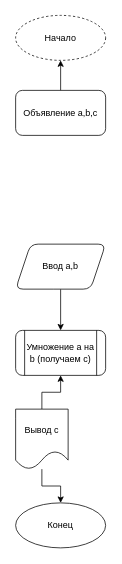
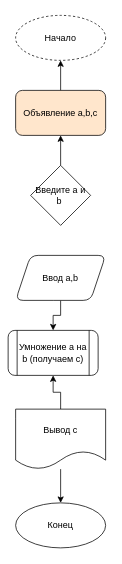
node "Объявление a,b,c": fillcolor #ffffff -> #ffe6cc
edge "Введите a и b" -> "Объявление a,b,c": added
node "Введите a и b": added
node "Ввод a,b": moved (60, 267) -> (60, 278)
node "Умножение a на b (получаем c)": moved (60, 353) -> (53, 353)
node "Вывод c": size 53x60 -> 90x60
